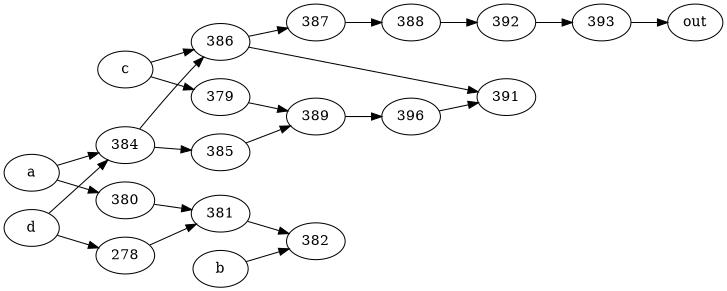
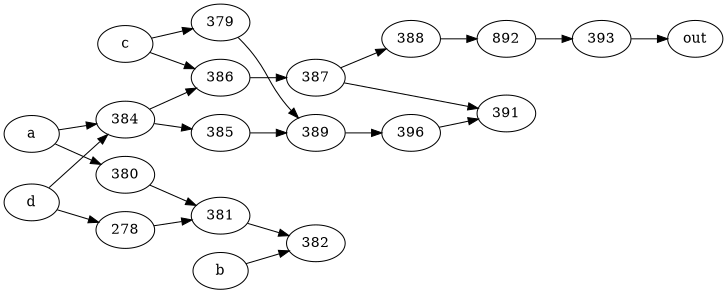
node "392": label "392" -> "892"
edge "386" -> "391": now "387" -> "391"
